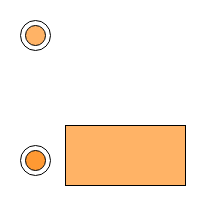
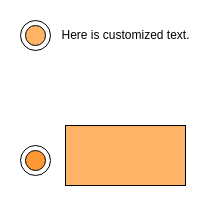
node "Here is customized text.": added
